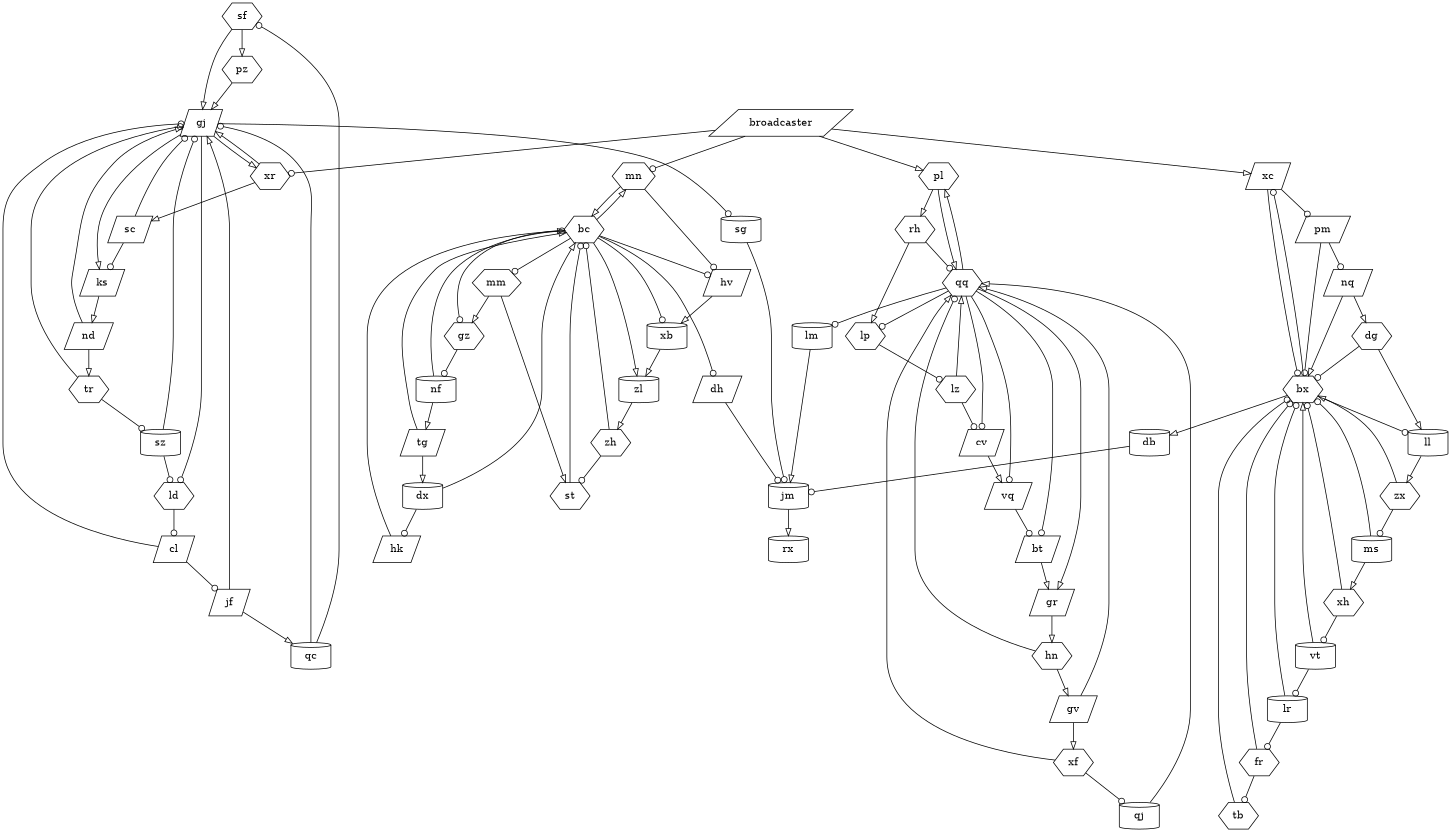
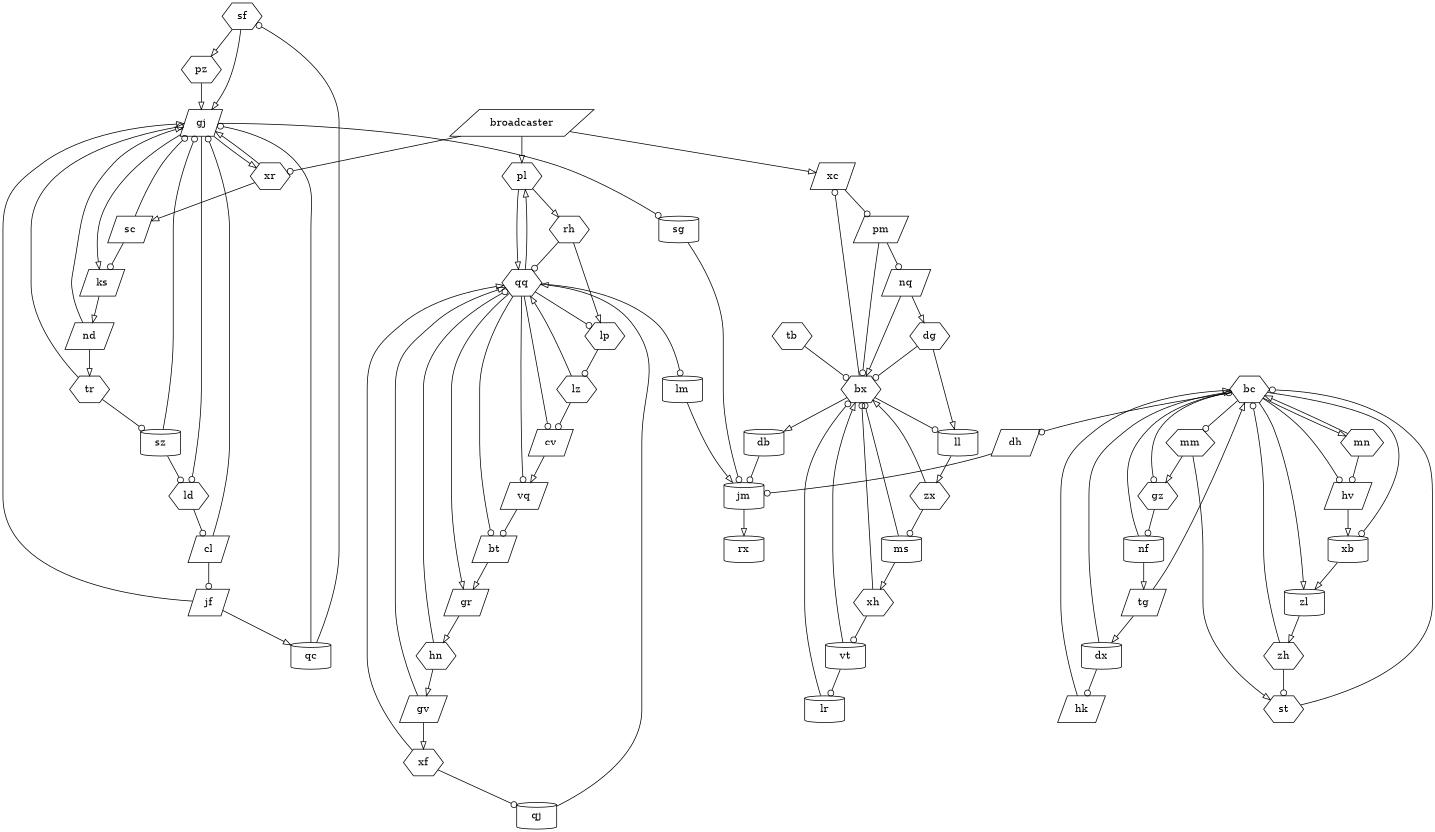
edge "broadcaster" -> "mn": removed
edge "xc" -> "bx": removed
node "fr": removed
